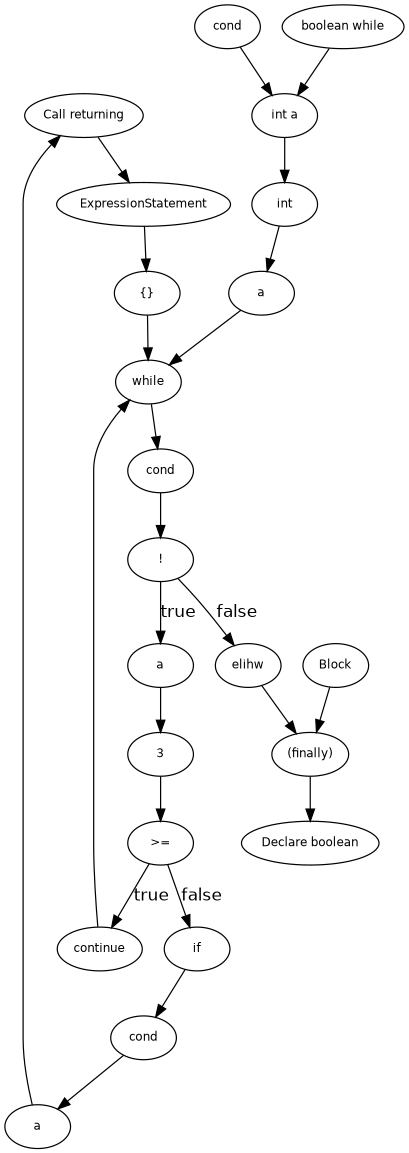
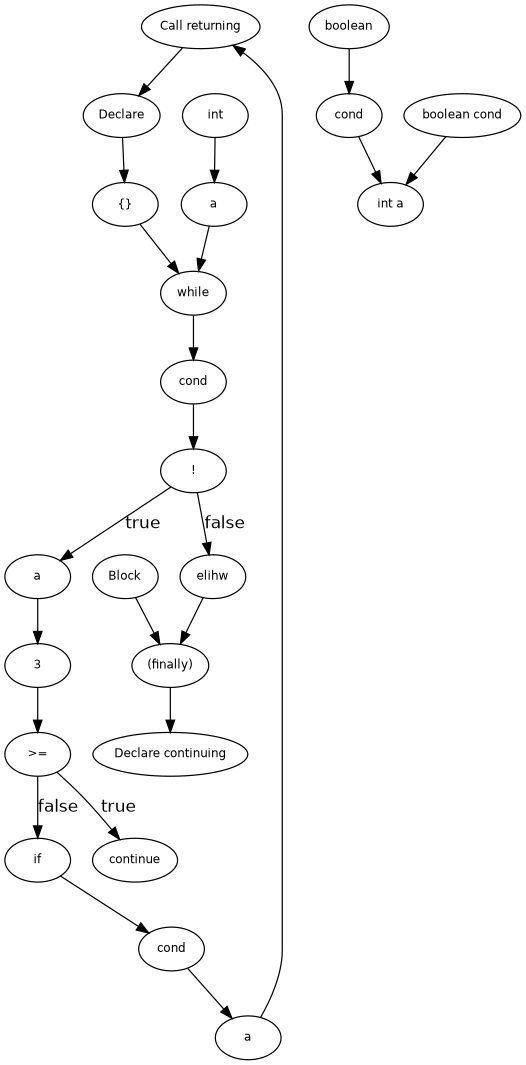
node "boolean while": label "boolean while" -> "boolean cond"
node "boolean": added
edge "int a" -> "int": removed
node "ExpressionStatement": label "ExpressionStatement" -> "Declare"
edge "continue" -> "while": removed
node "Declare boolean": label "Declare boolean" -> "Declare continuing"
